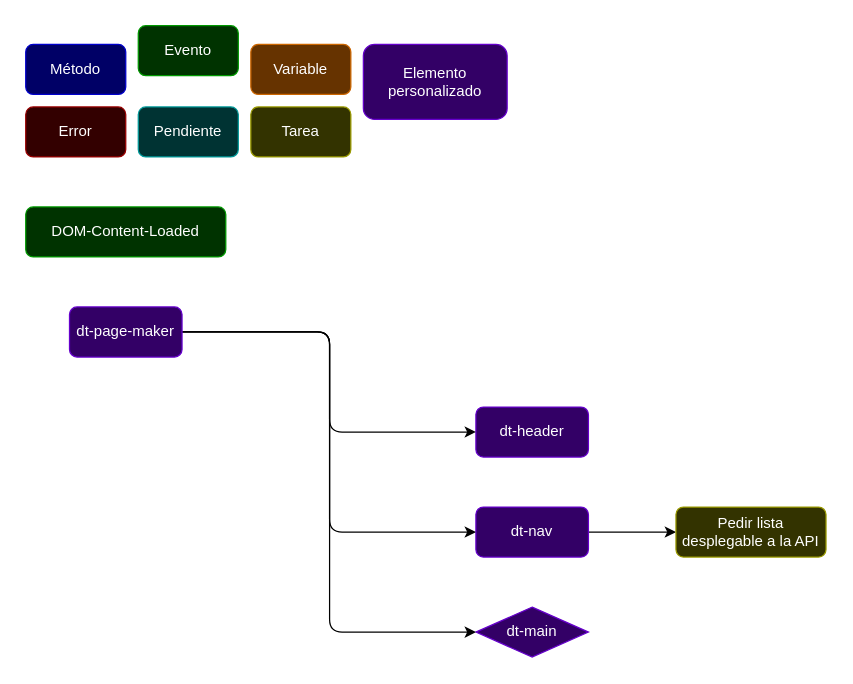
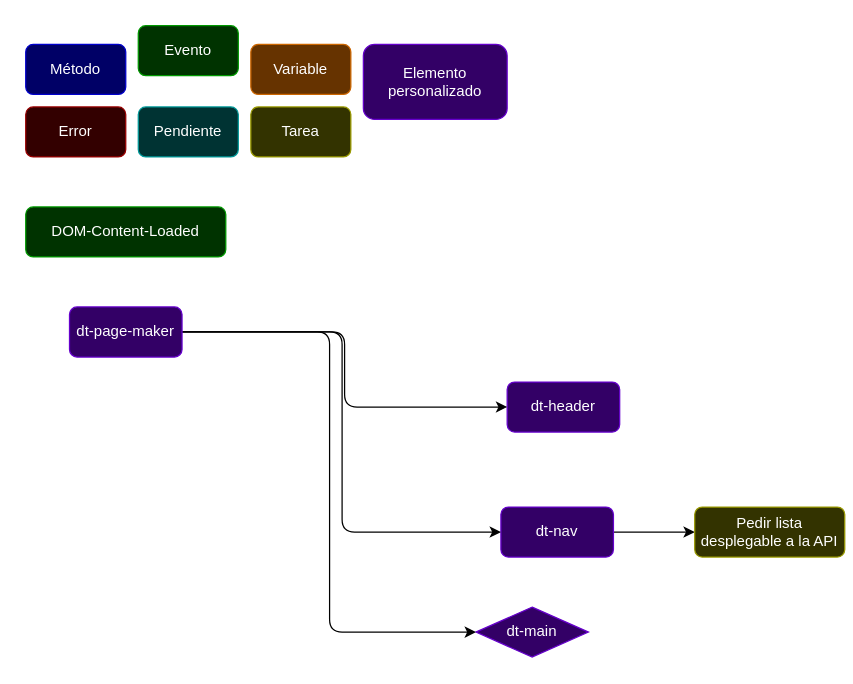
node "dt-header": moved (532, 432) -> (563, 407)
node "dt-nav": moved (532, 532) -> (557, 532)
node "Pedir lista desplegable a la API": moved (751, 532) -> (769, 532)
